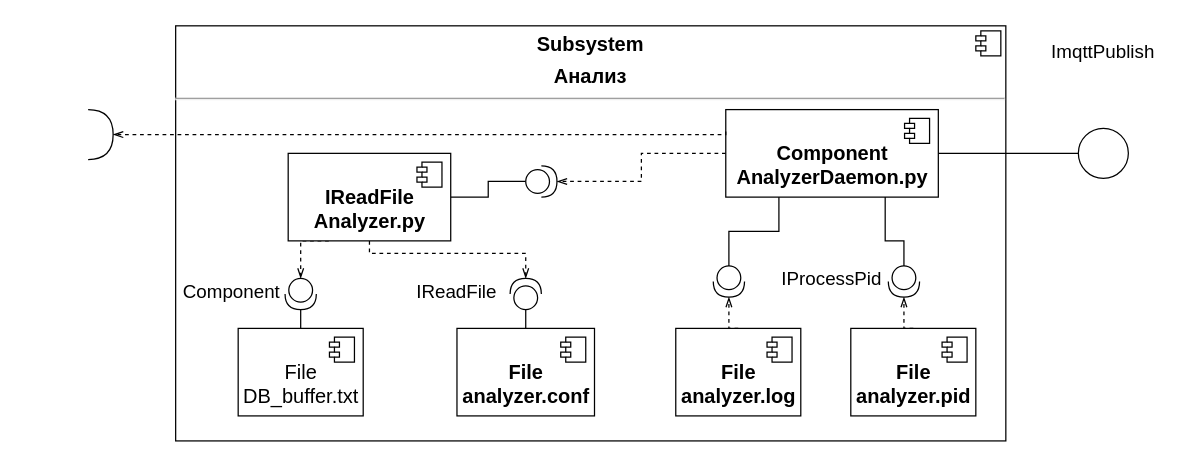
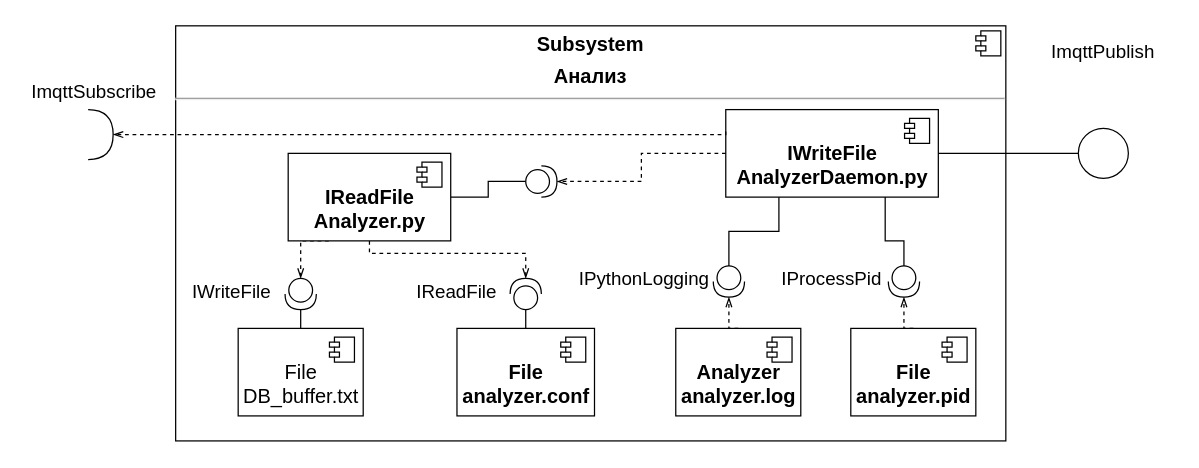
node "ImqttSubscribe": added
node "Component AnalyzerDaemon.py": label "Component AnalyzerDaemon.py" -> "IWriteFile AnalyzerDaemon.py"
node "IPythonLogging": added
node "Component": label "Component" -> "IWriteFile"
node "File analyzer.log": label "File analyzer.log" -> "Analyzer analyzer.log"
